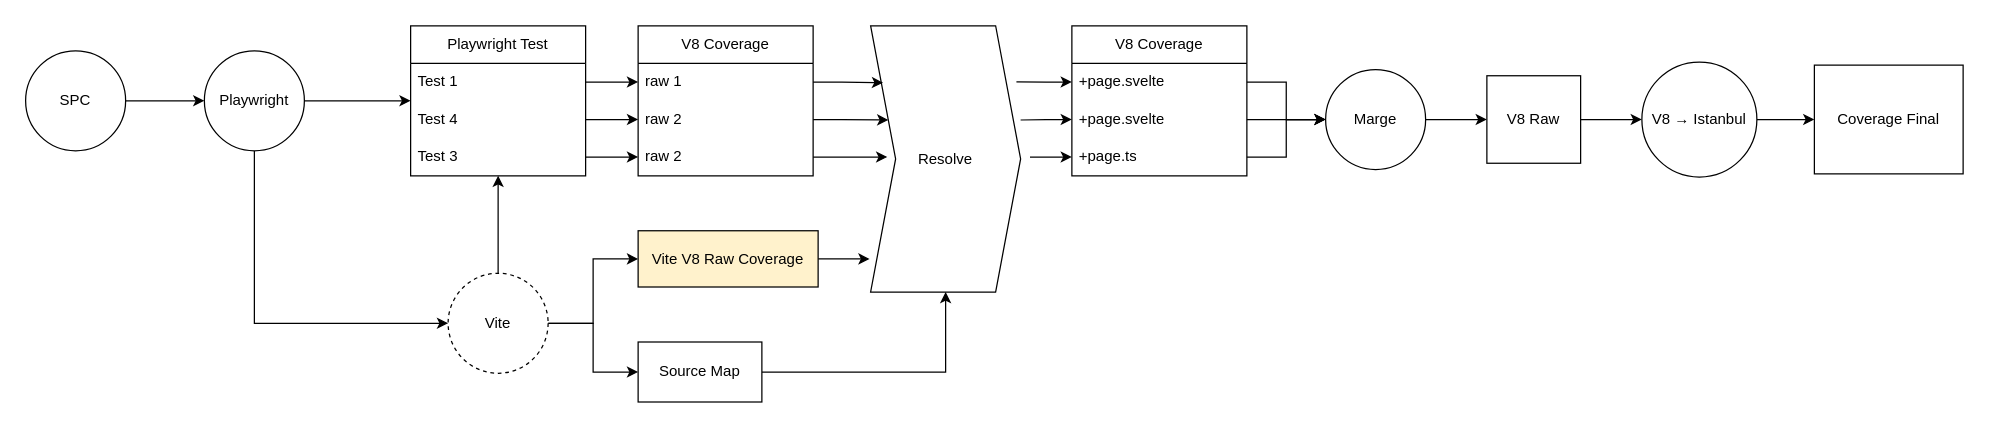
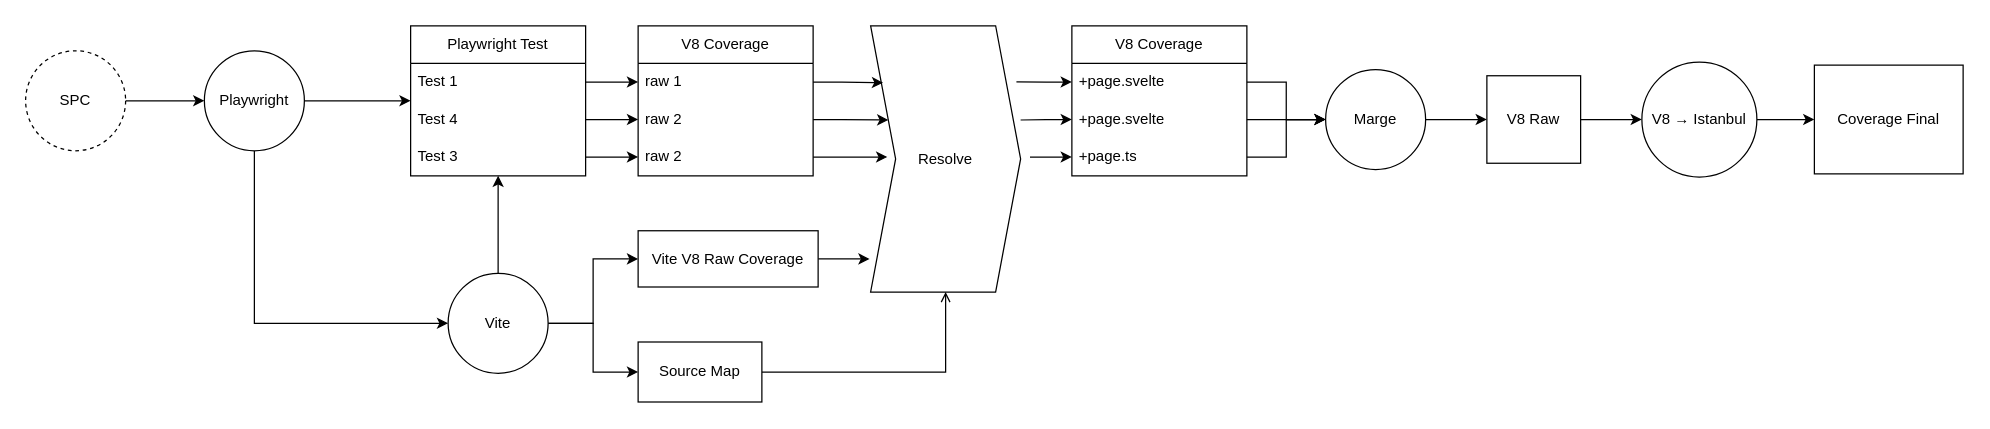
node "SPC": style solid -> dashed
node "Vite V8 Raw Coverage": fillcolor #fff2cc -> #ffffff
edge "Source Map" -> "Resolve": arrowhead classic -> open
node "Vite": style dashed -> solid
